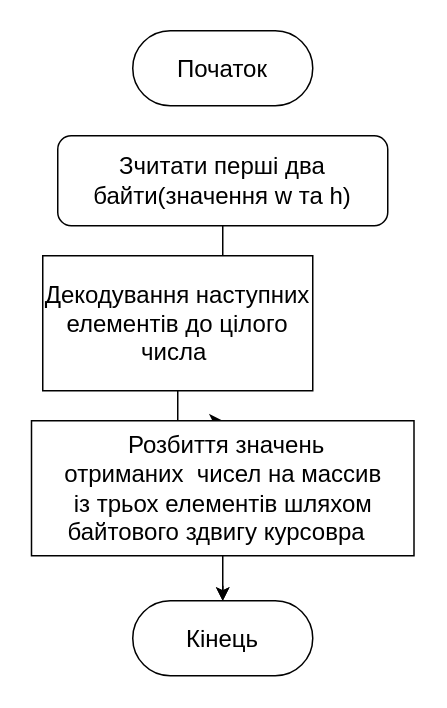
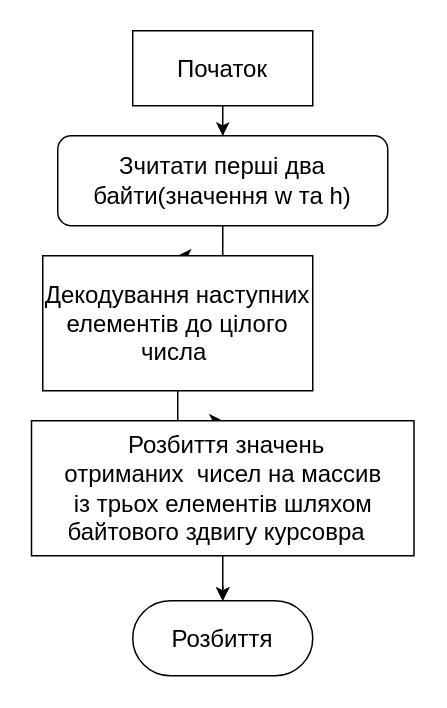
node "Початок": shape rounded rectangle -> rectangle
edge "Початок" -> "Зчитати перші два байти(значення w та h)": added
edge "Зчитати перші два байти(значення w та h)" -- "Декодування наступних елементів до цілого числа": arrowhead none -> classic
node "Кінець": label "Кінець" -> "Розбиття"
